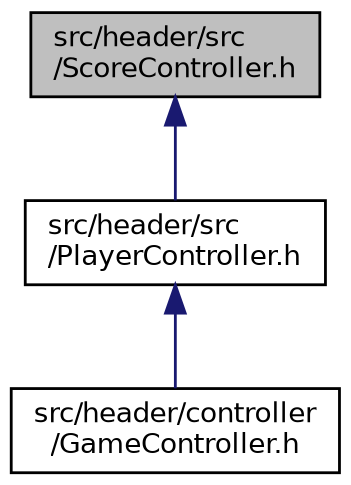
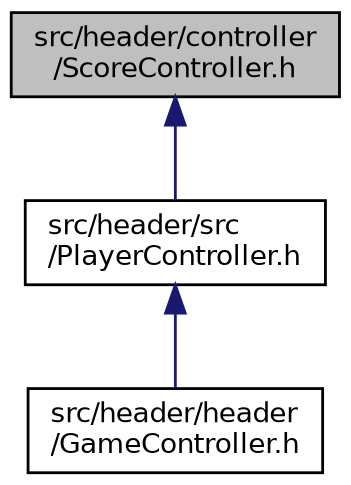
node "src/header/src /ScoreController.h": label "src/header/src /ScoreController.h" -> "src/header/controller /ScoreController.h"
node "src/header/controller /GameController.h": label "src/header/controller /GameController.h" -> "src/header/header /GameController.h"
